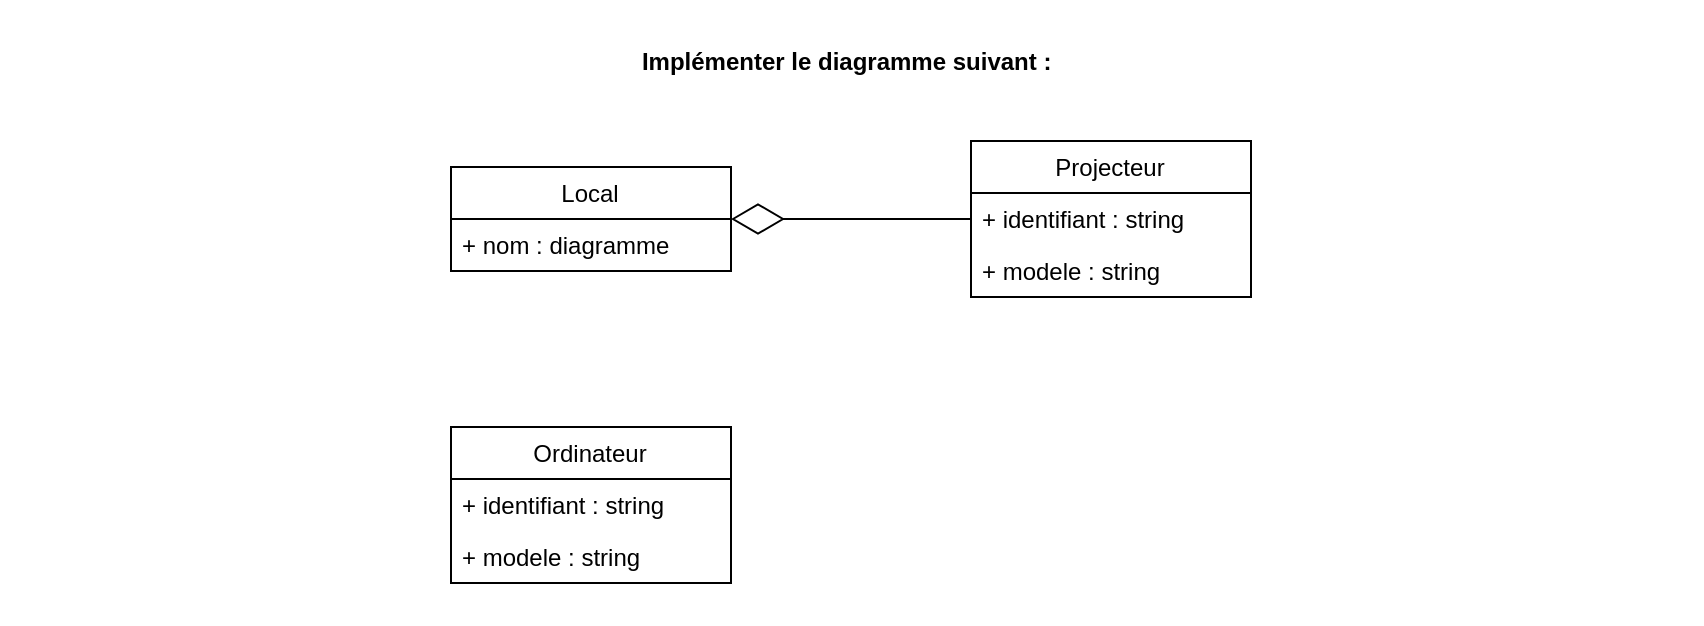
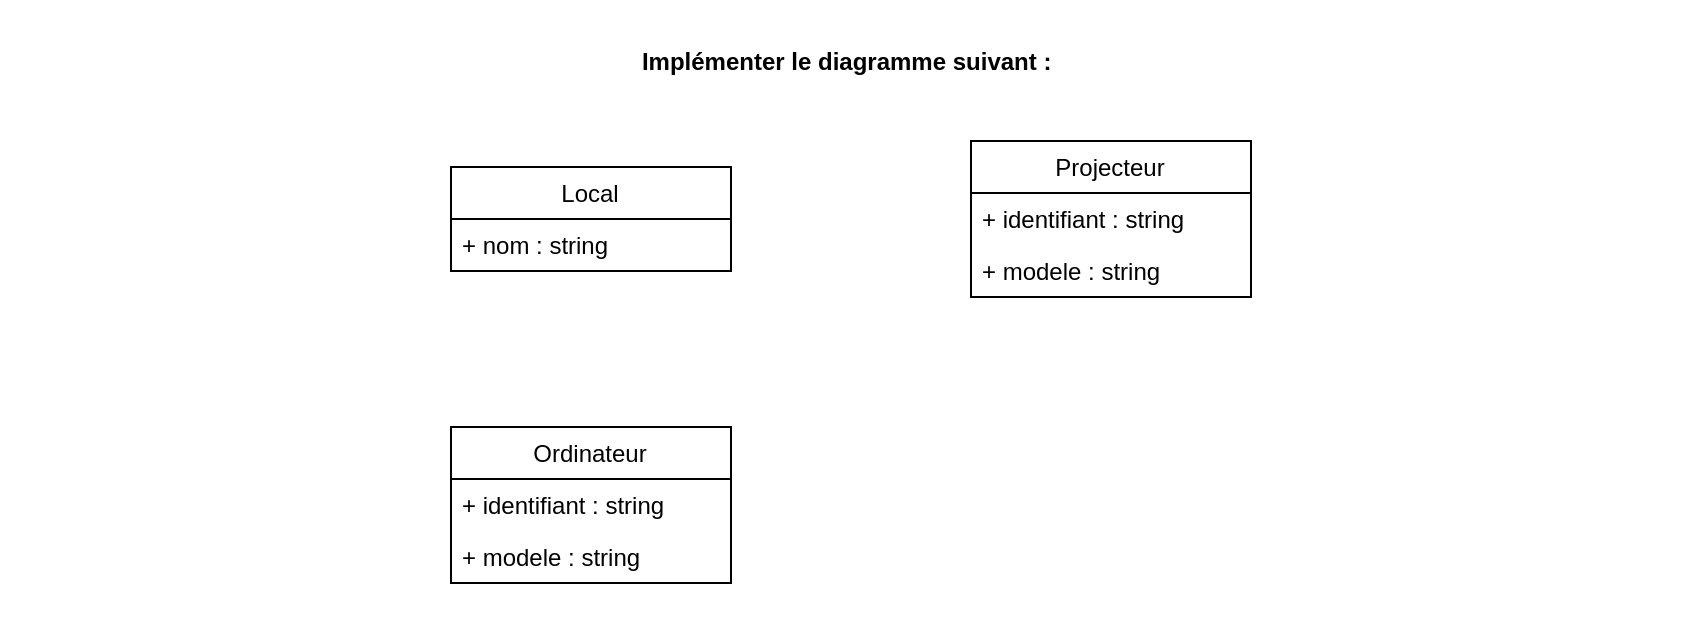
edge "Projecteur" -> "Local": removed
node "+ nom : diagramme": label "+ nom : diagramme" -> "+ nom : string"
